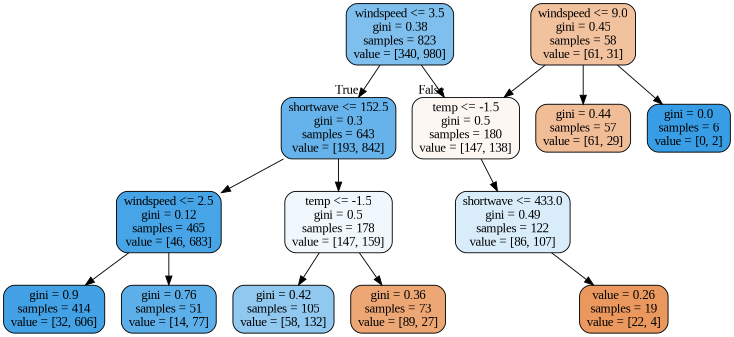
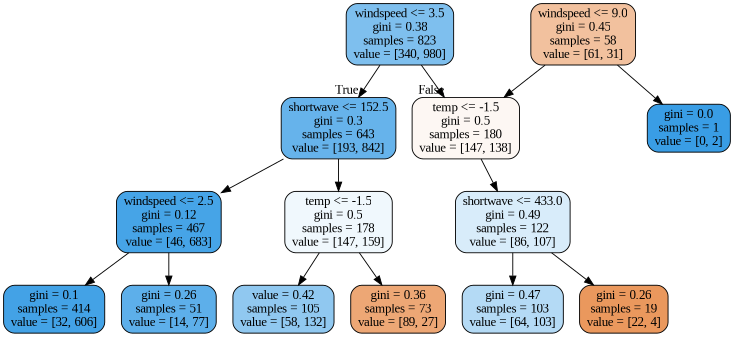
node "gini = 0.44 samples = 57 value = [61, 29]": removed
node "gini = 0.0 samples = 6 value = [0, 2]": label "gini = 0.0 samples = 6 value = [0, 2]" -> "gini = 0.0 samples = 1 value = [0, 2]"
node "windspeed <= 2.5 gini = 0.12 samples = 465 value = [46, 683]": label "windspeed <= 2.5 gini = 0.12 samples = 465 value = [46, 683]" -> "windspeed <= 2.5 gini = 0.12 samples = 467 value = [46, 683]"
node "gini = 0.9 samples = 414 value = [32, 606]": label "gini = 0.9 samples = 414 value = [32, 606]" -> "gini = 0.1 samples = 414 value = [32, 606]"
node "gini = 0.76 samples = 51 value = [14, 77]": label "gini = 0.76 samples = 51 value = [14, 77]" -> "gini = 0.26 samples = 51 value = [14, 77]"
node "gini = 0.42 samples = 105 value = [58, 132]": label "gini = 0.42 samples = 105 value = [58, 132]" -> "value = 0.42 samples = 105 value = [58, 132]"
node "gini = 0.47 samples = 103 value = [64, 103]": added
node "value = 0.26 samples = 19 value = [22, 4]": label "value = 0.26 samples = 19 value = [22, 4]" -> "gini = 0.26 samples = 19 value = [22, 4]"
